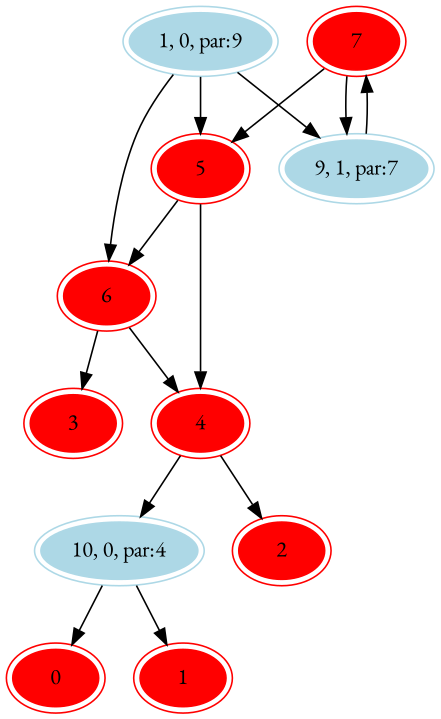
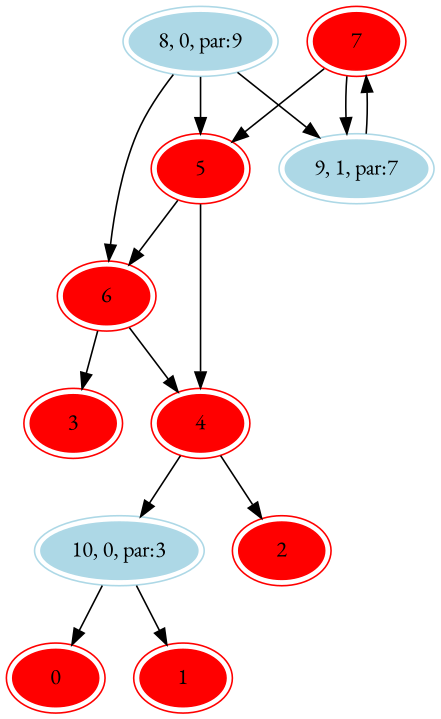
node "1, 0, par:9": label "1, 0, par:9" -> "8, 0, par:9"
node "10, 0, par:4": label "10, 0, par:4" -> "10, 0, par:3"
